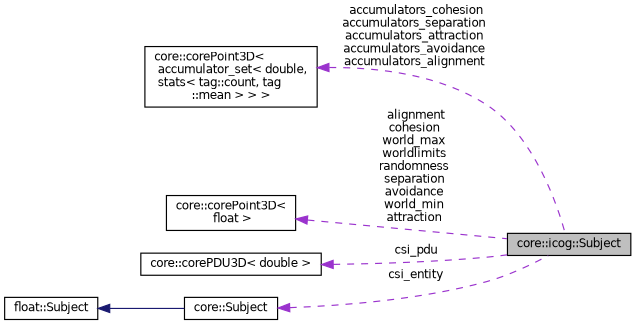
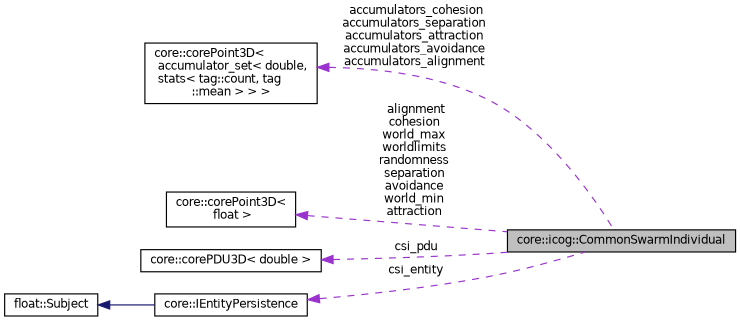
node "core::icog::Subject": label "core::icog::Subject" -> "core::icog::CommonSwarmIndividual"
node "core::Subject": label "core::Subject" -> "core::IEntityPersistence"
